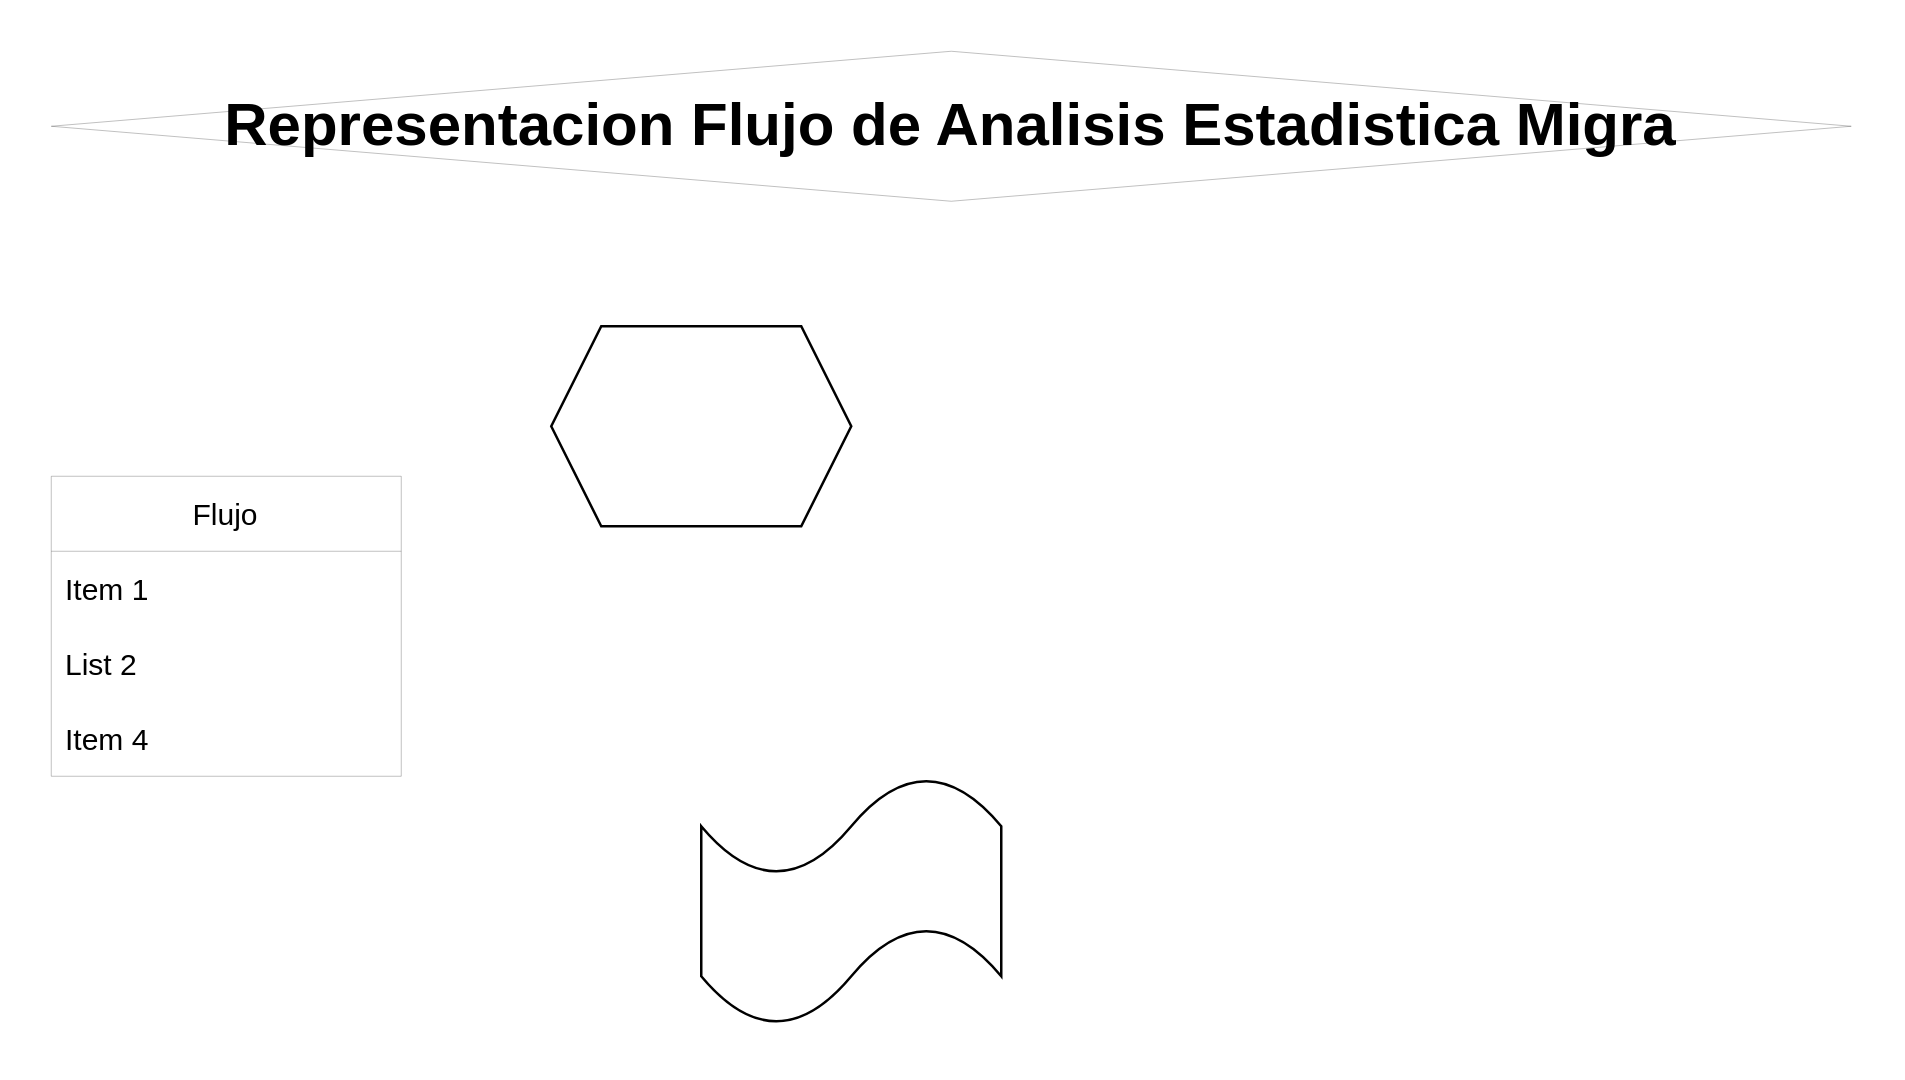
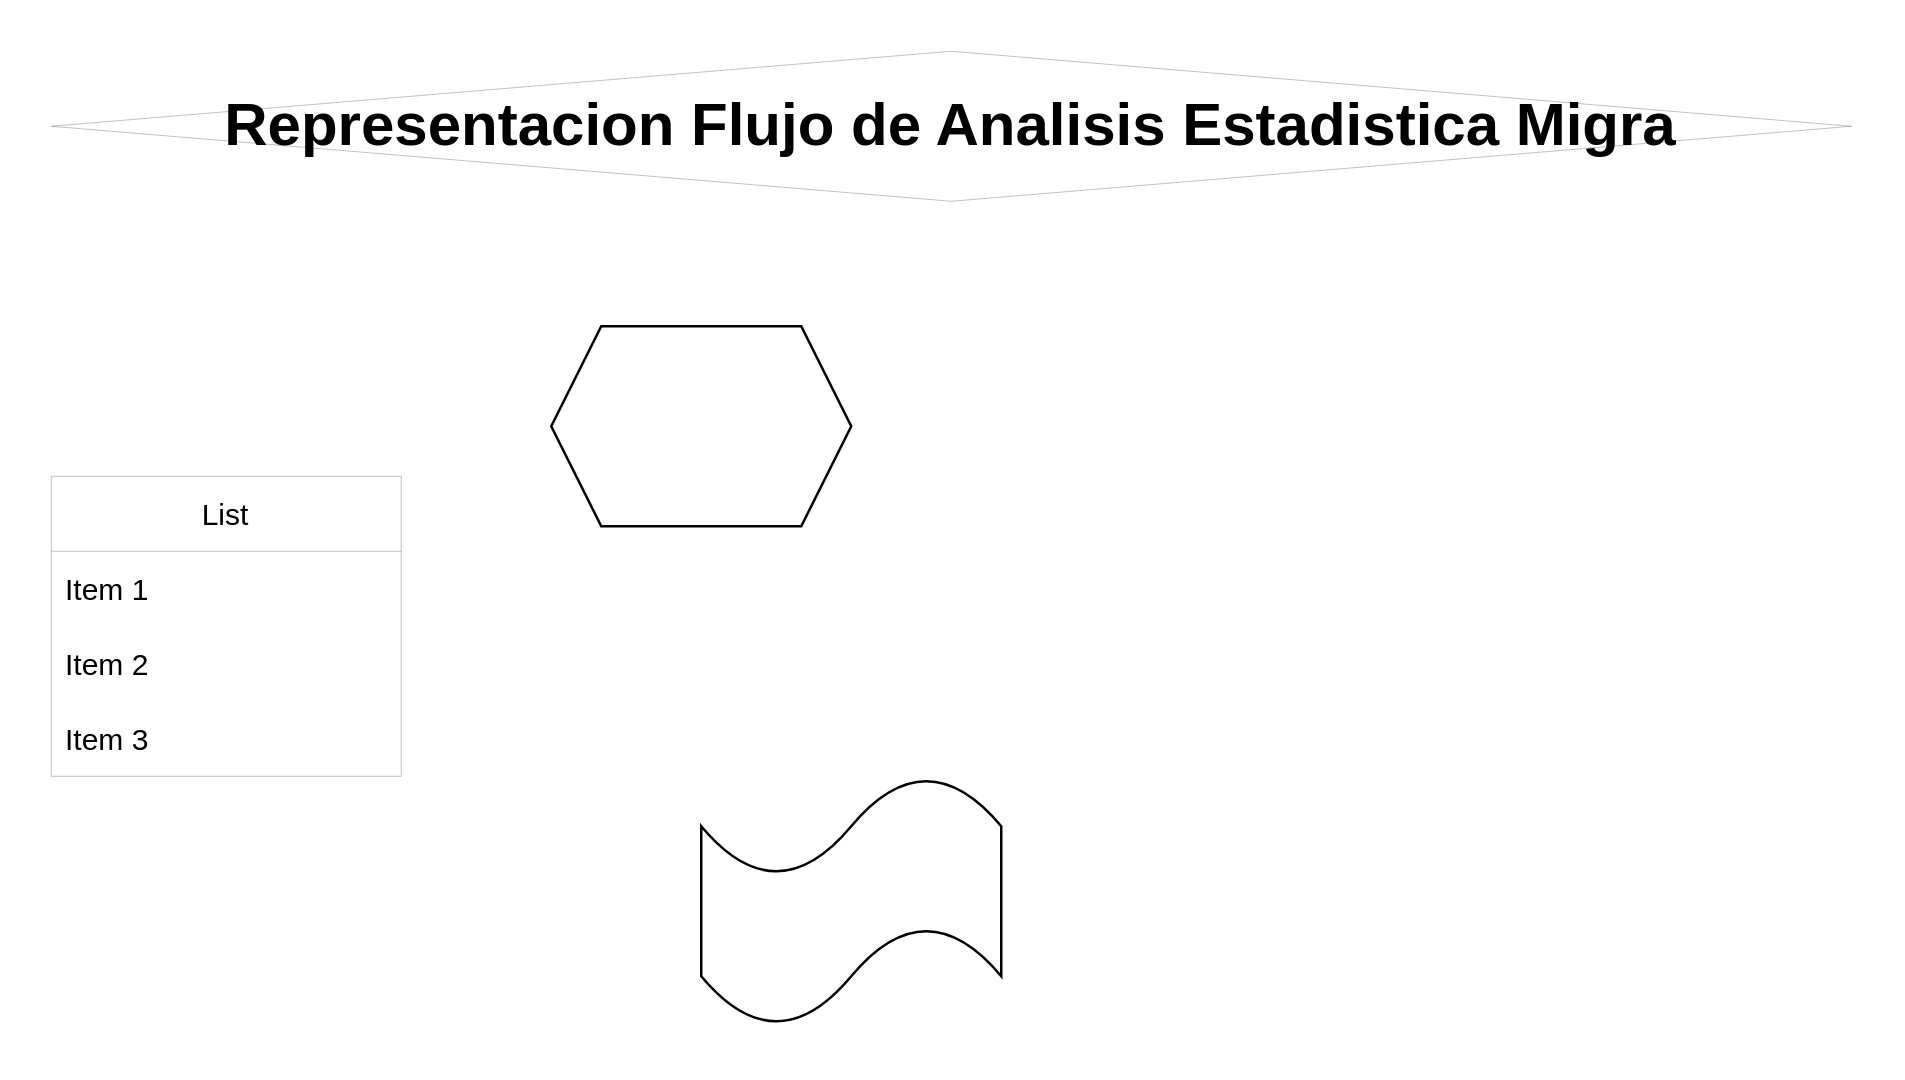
node "Flujo": label "Flujo" -> "List"
node "List 2": label "List 2" -> "Item 2"
node "Item 4": label "Item 4" -> "Item 3"
